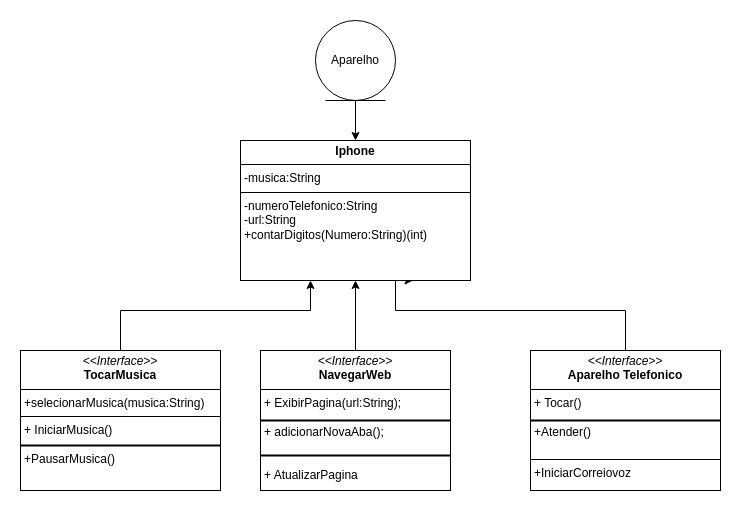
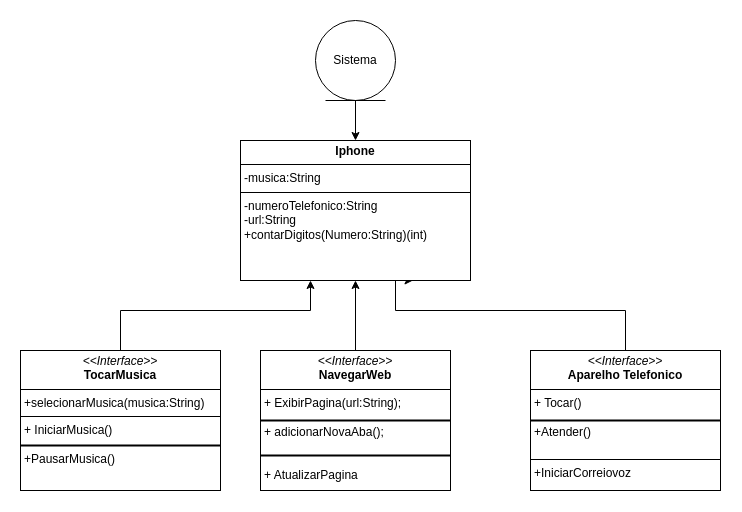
node "Aparelho": label "Aparelho" -> "Sistema"
